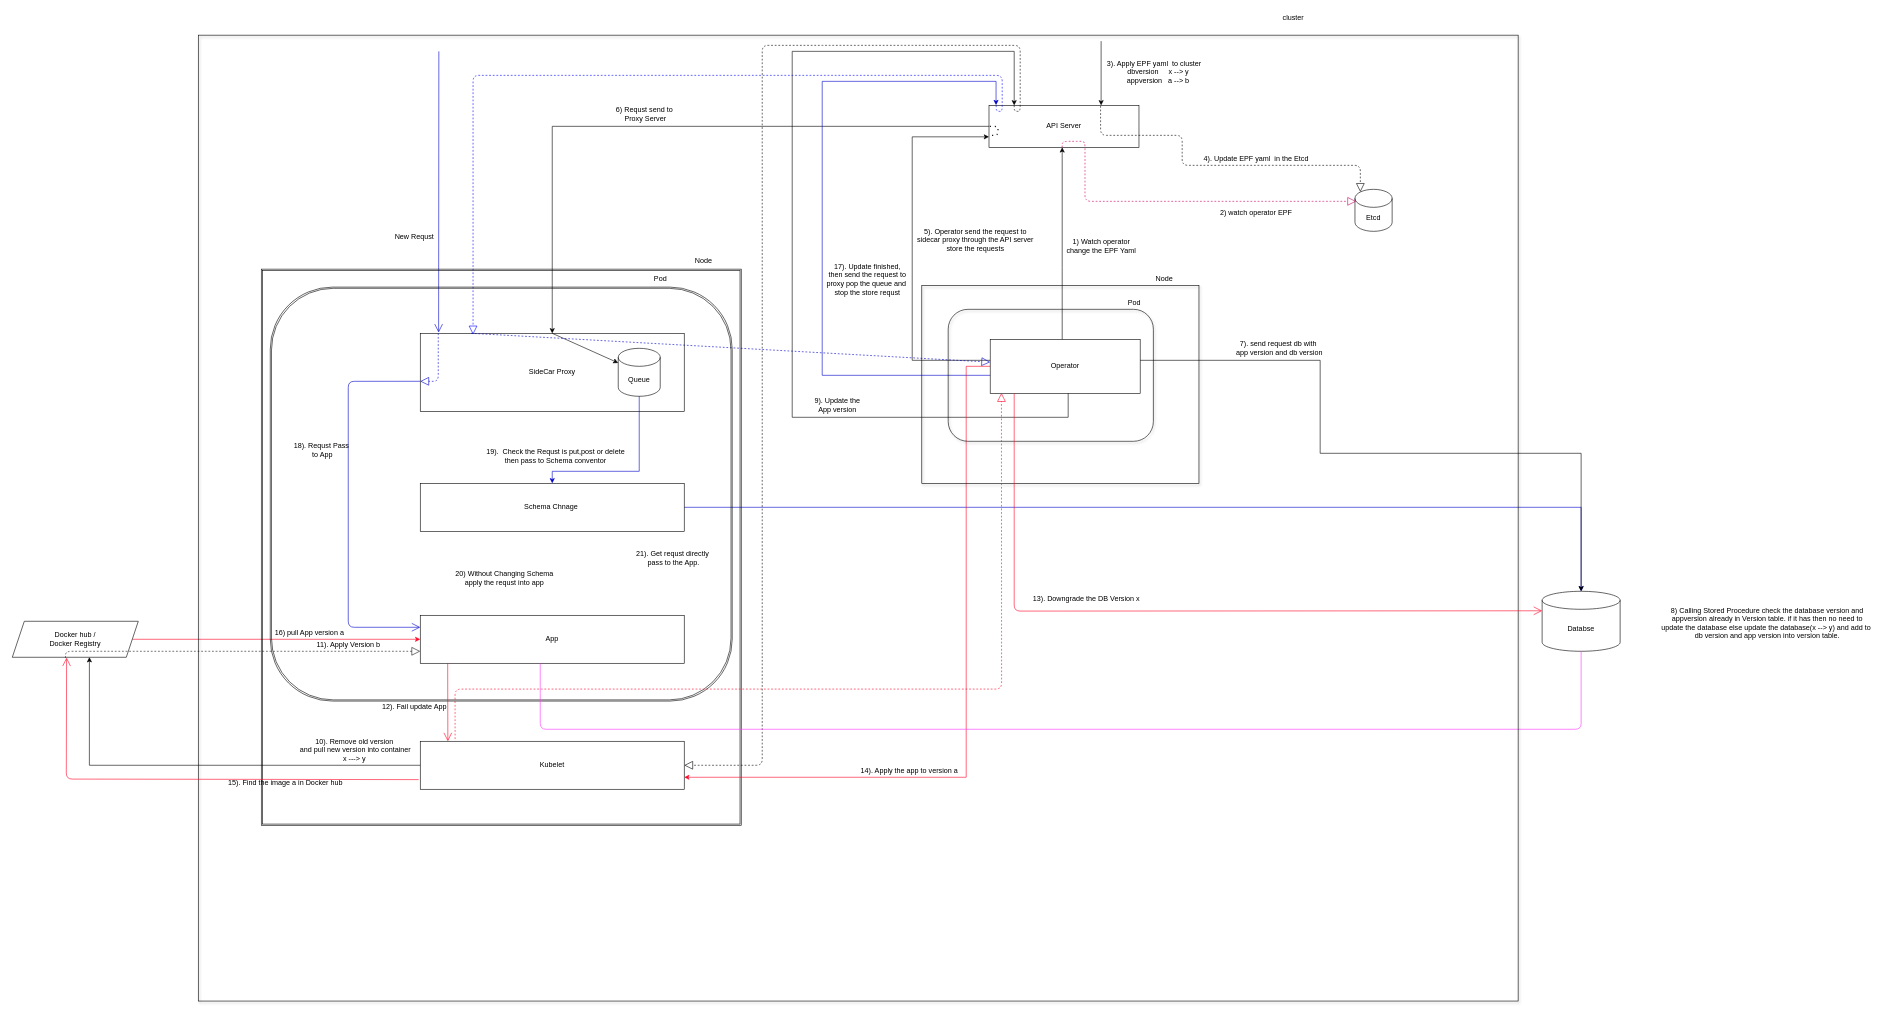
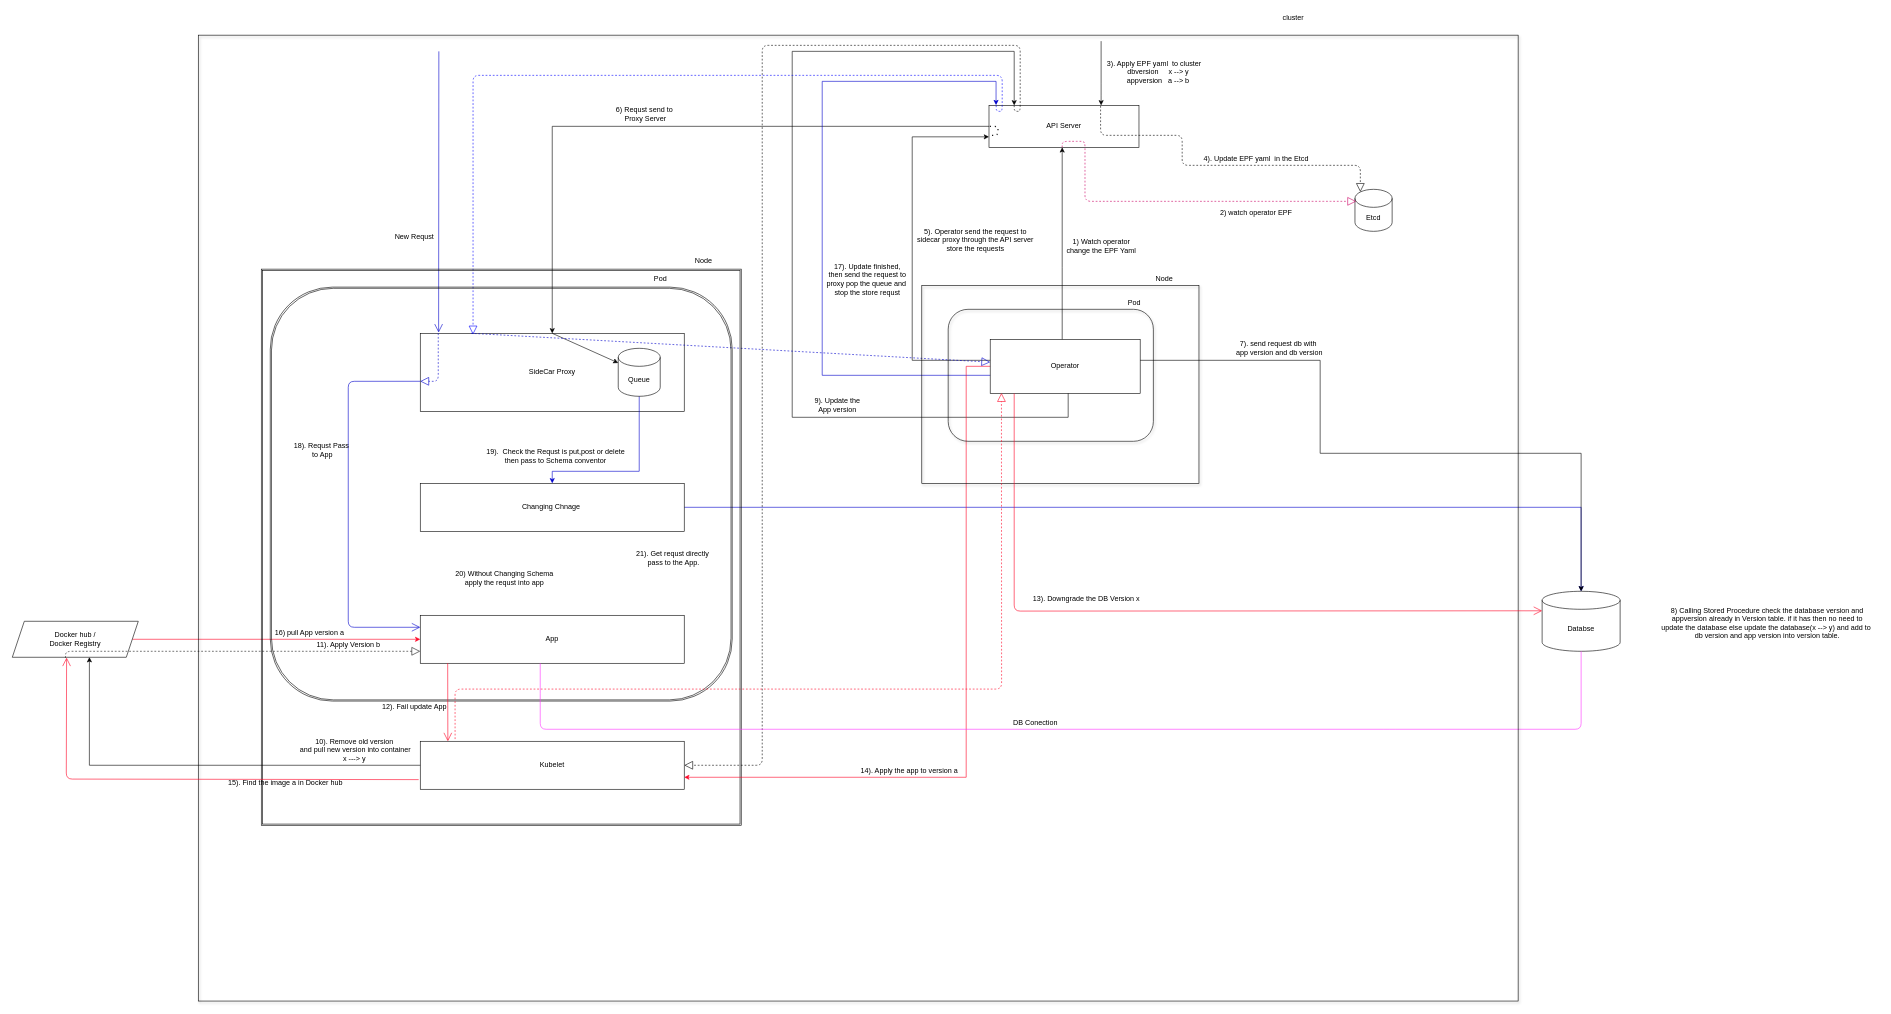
node "Schema Chnage": label "Schema Chnage" -> "Changing Chnage"
node "DB Conection": added
